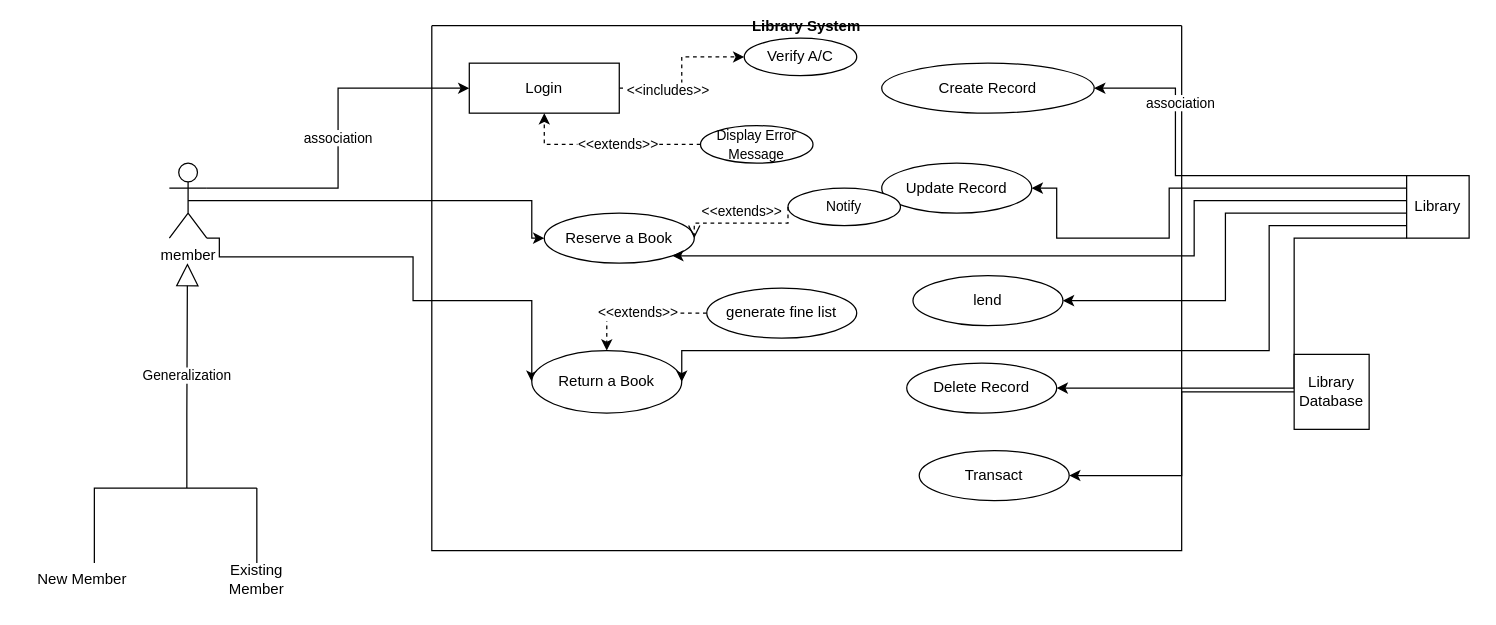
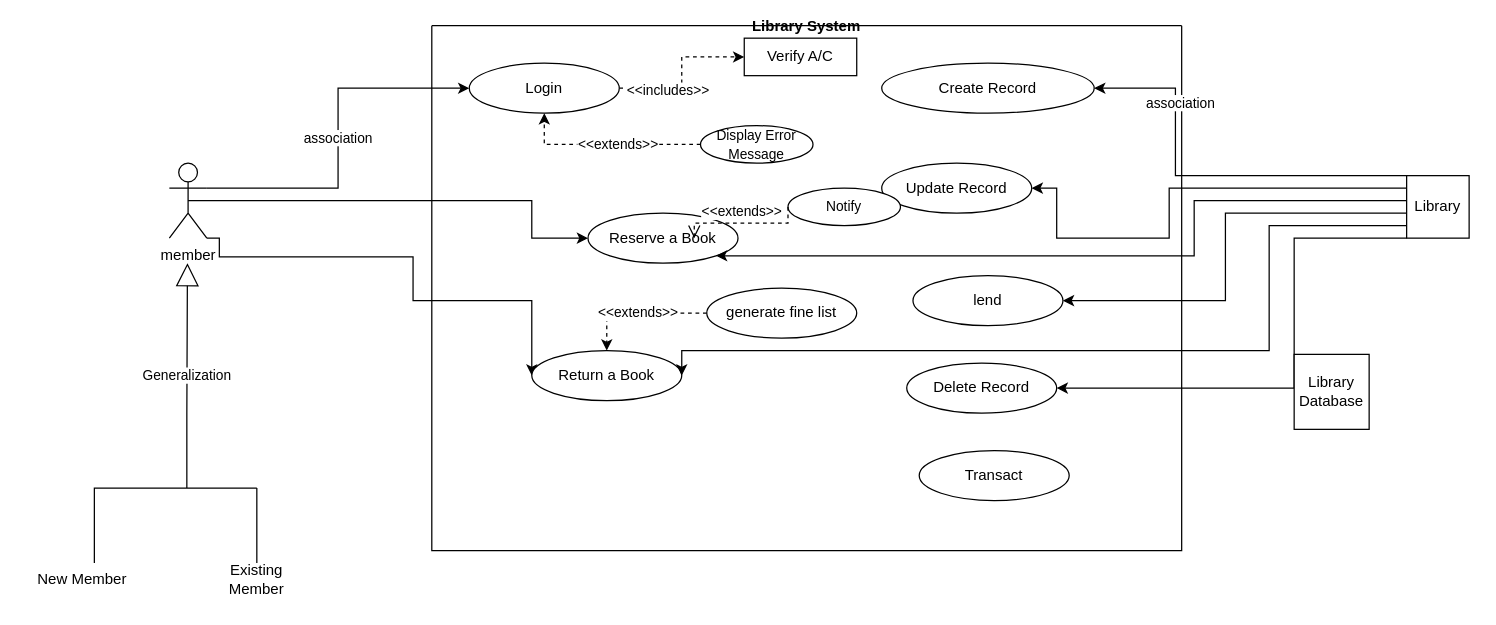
node "Verify A/C": shape ellipse -> rectangle
node "Login": shape rectangle -> ellipse
node "Reserve a Book": moved (619, 238) -> (663, 238)
node "Return a Book": size 150x63 -> 150x50
edge "Library Database" -> "Transact": removed
